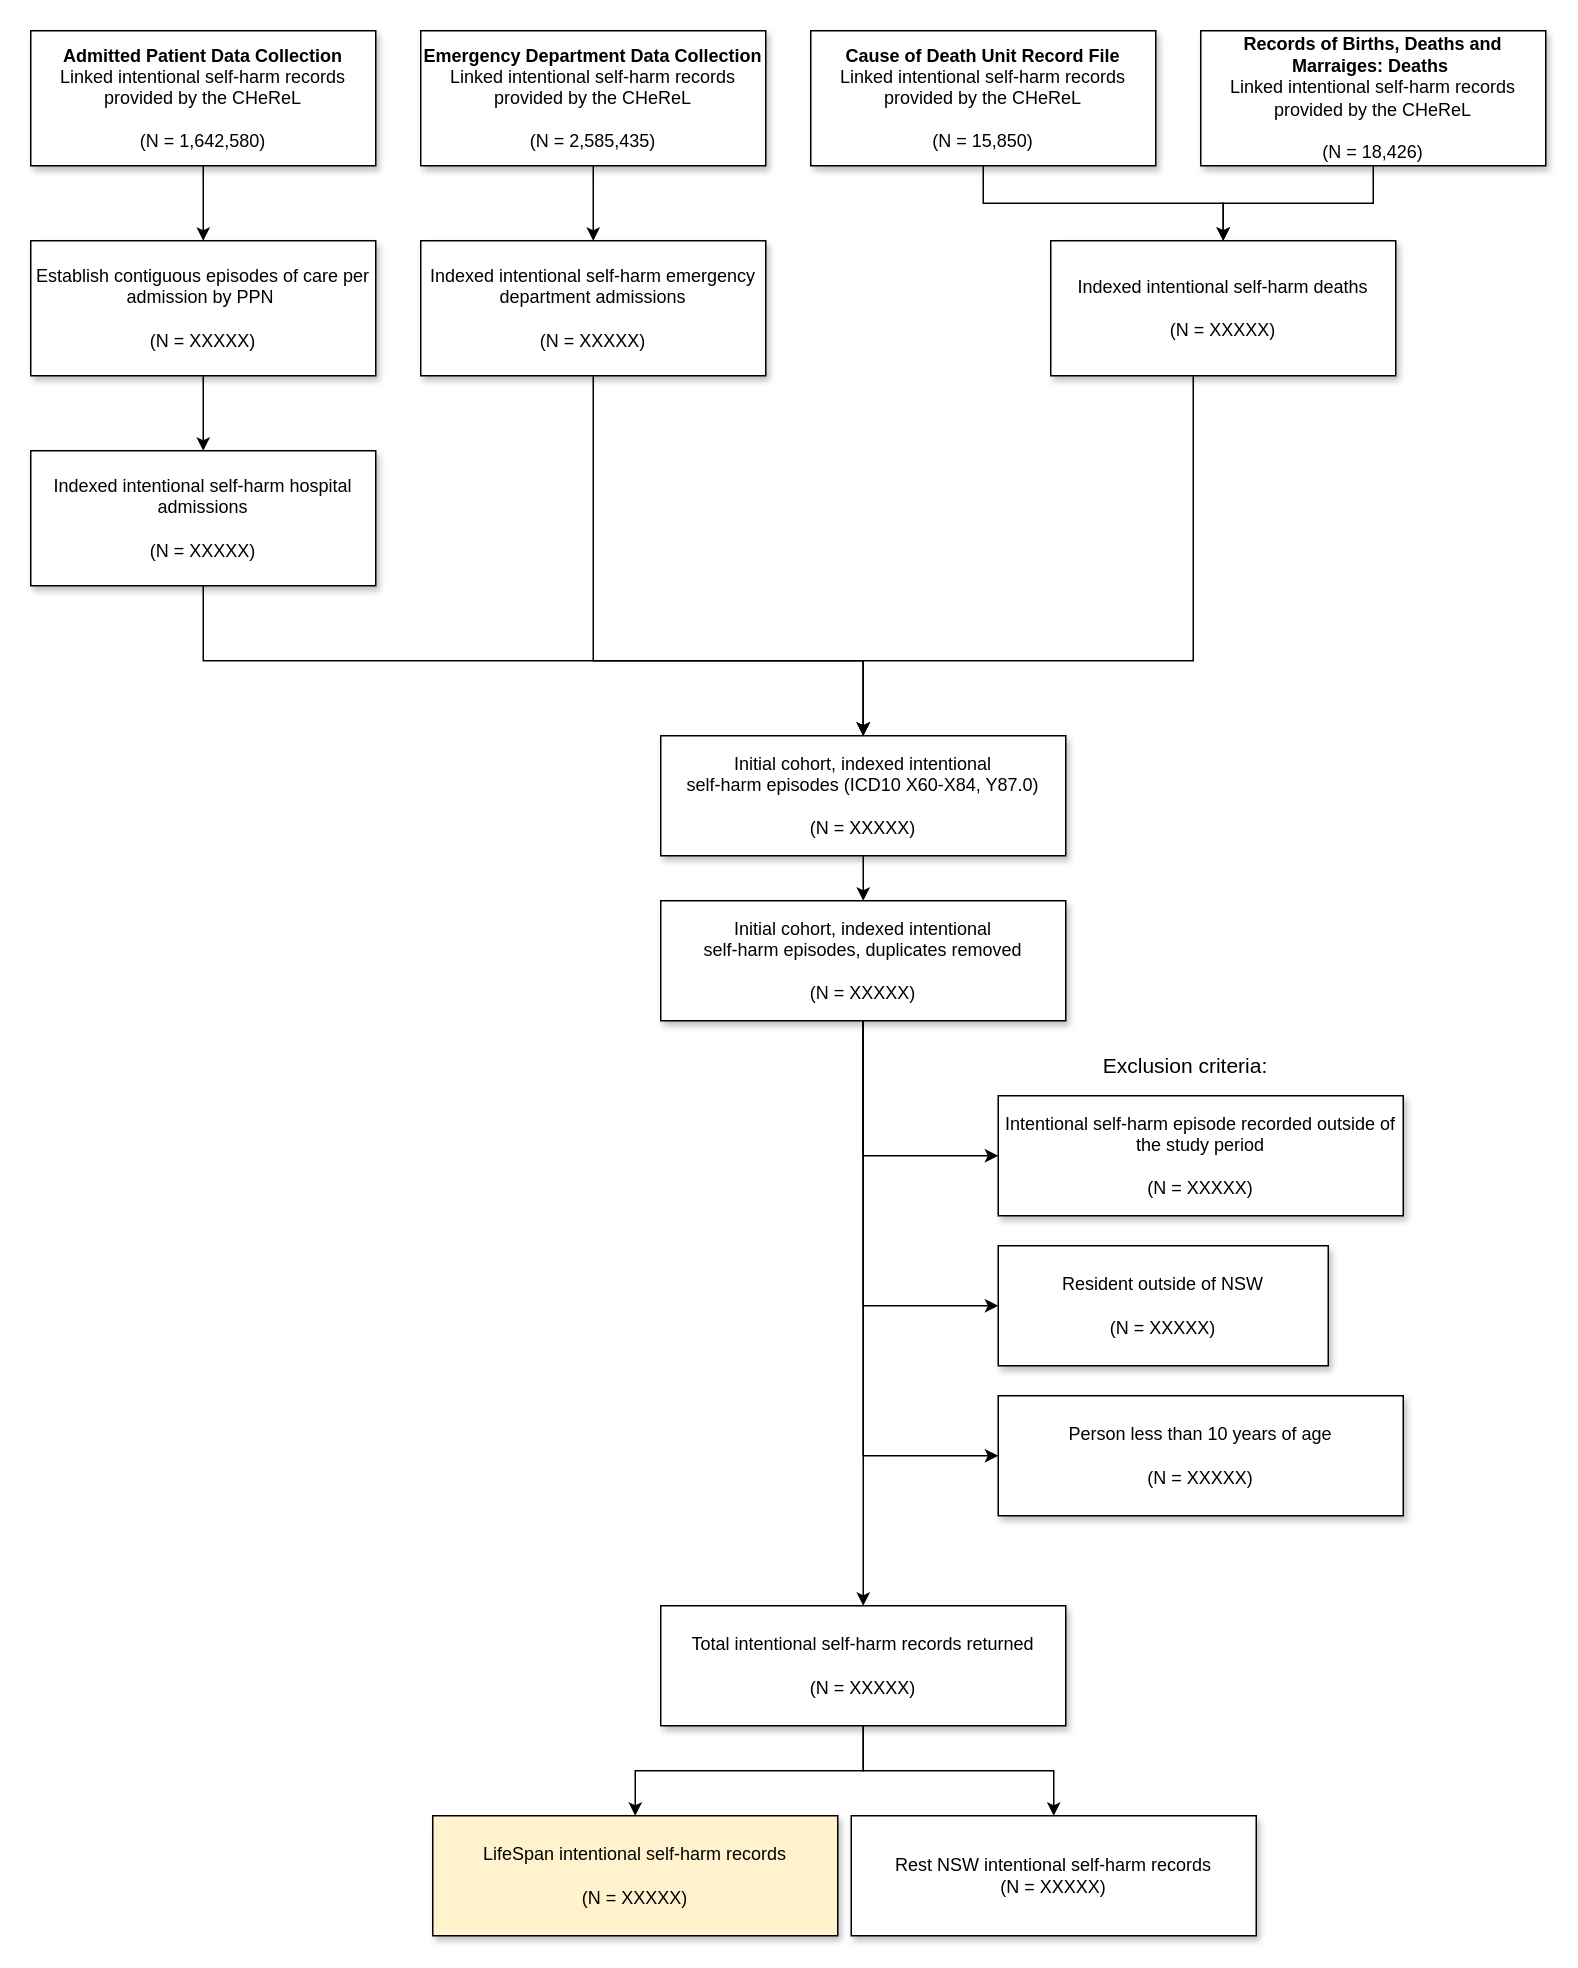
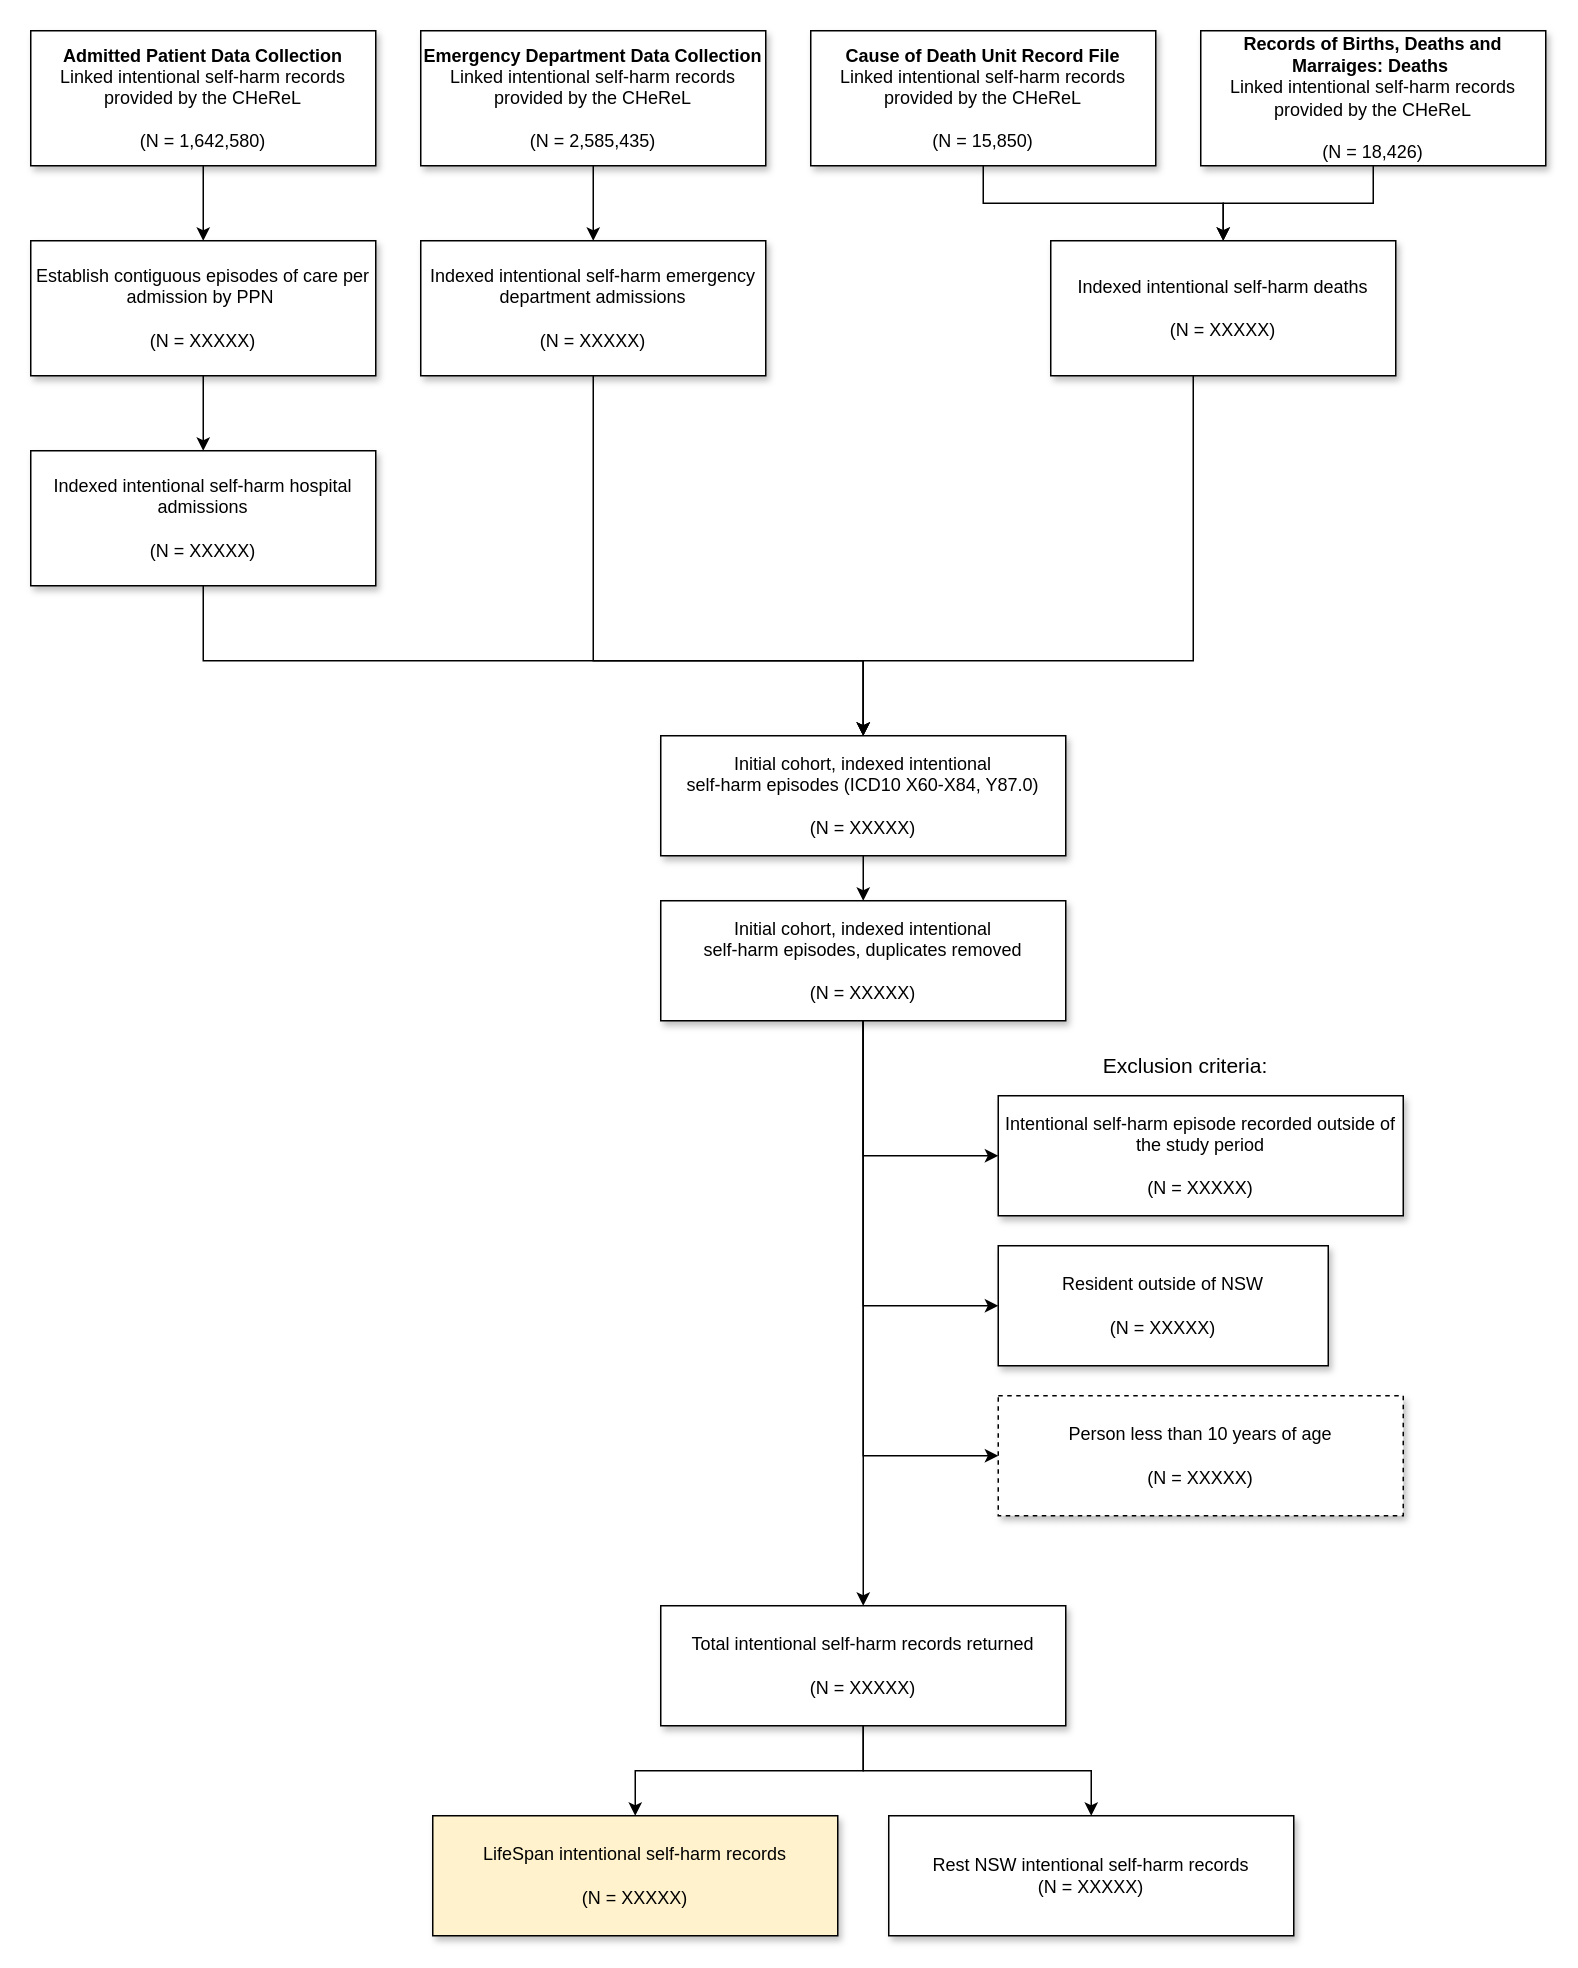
node "Person less than 10 years of age (N = XXXXX)": style solid -> dashed
node "Rest NSW intentional self-harm records (N = XXXXX)": moved (1054, 1876) -> (1091, 1876)
